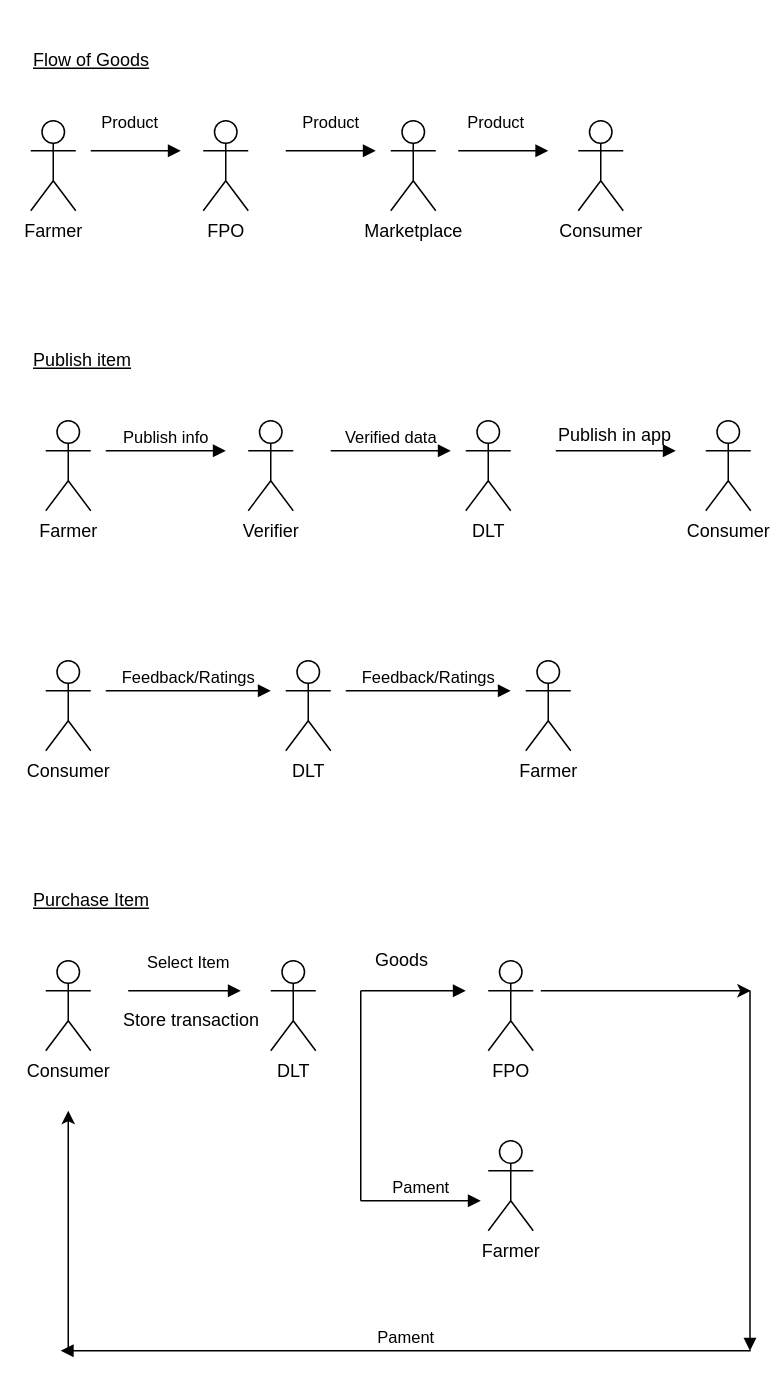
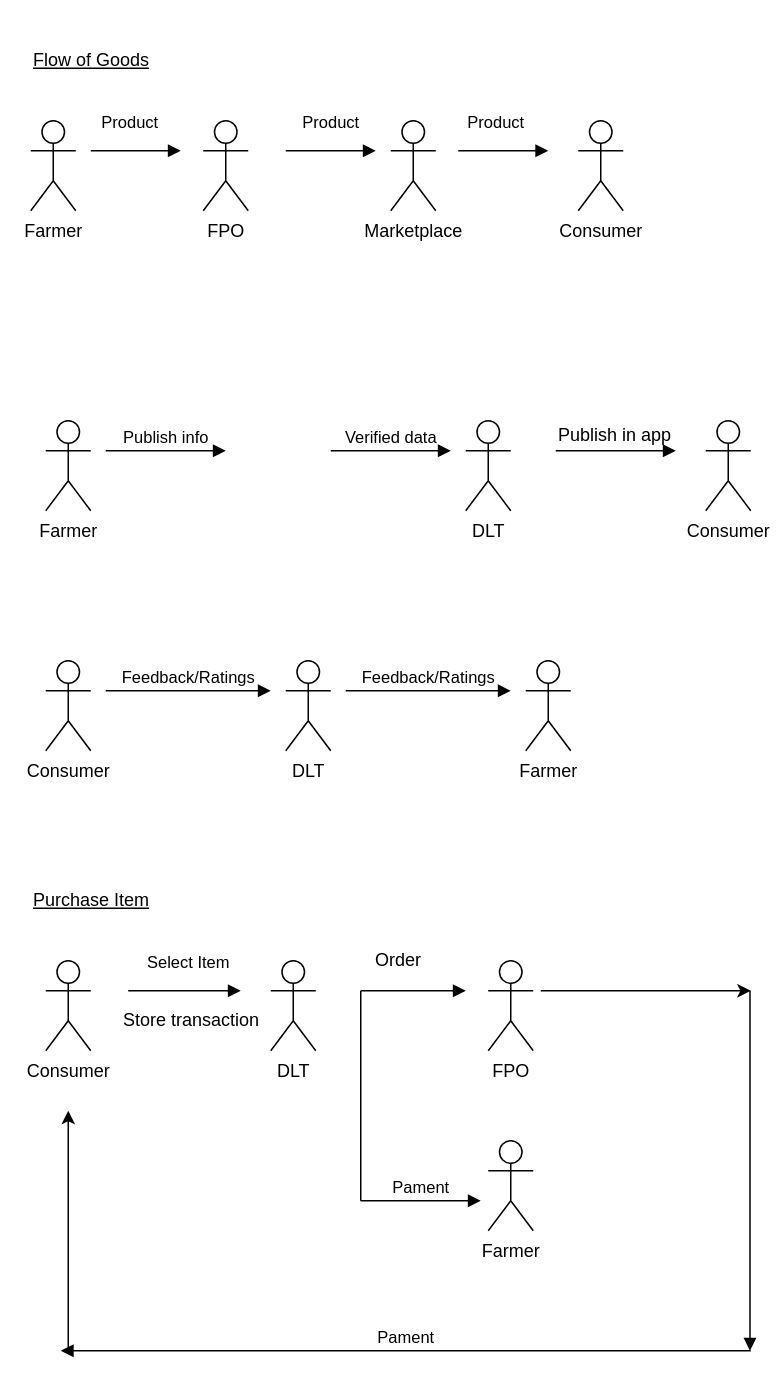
node "Publish item": removed
node "Verifier": removed
node "Goods": label "Goods" -> "Order"
